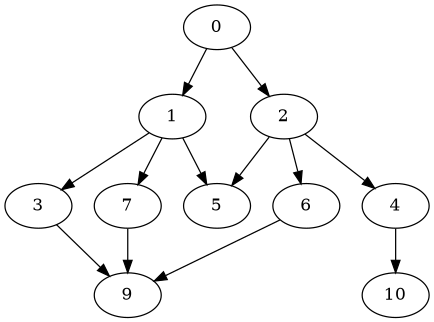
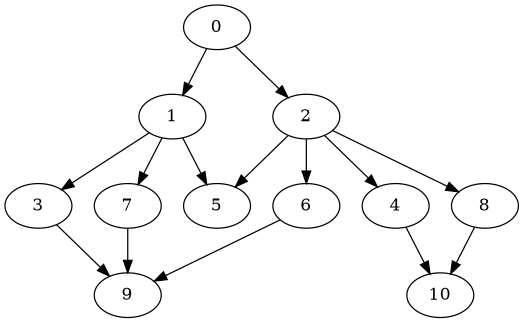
node "8": added
